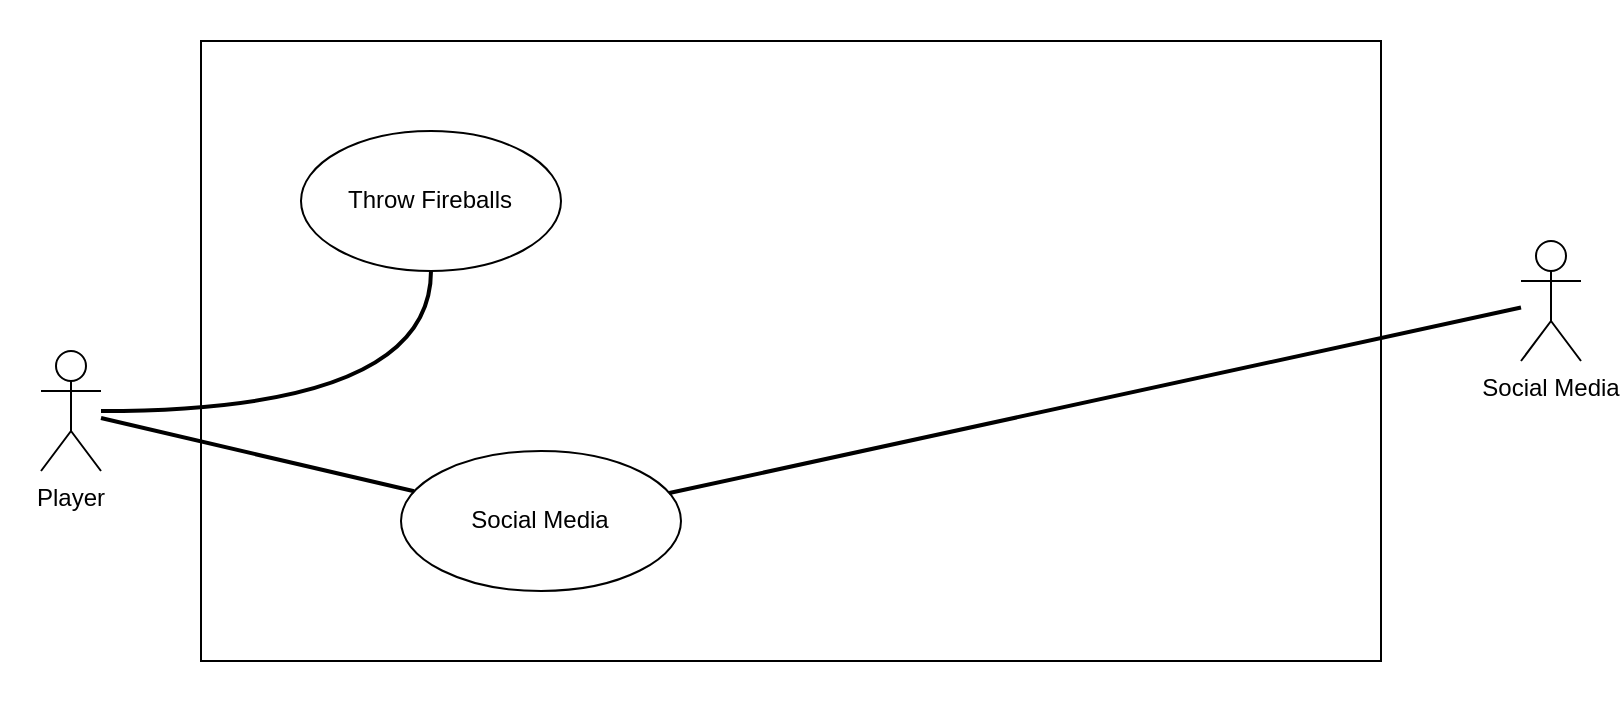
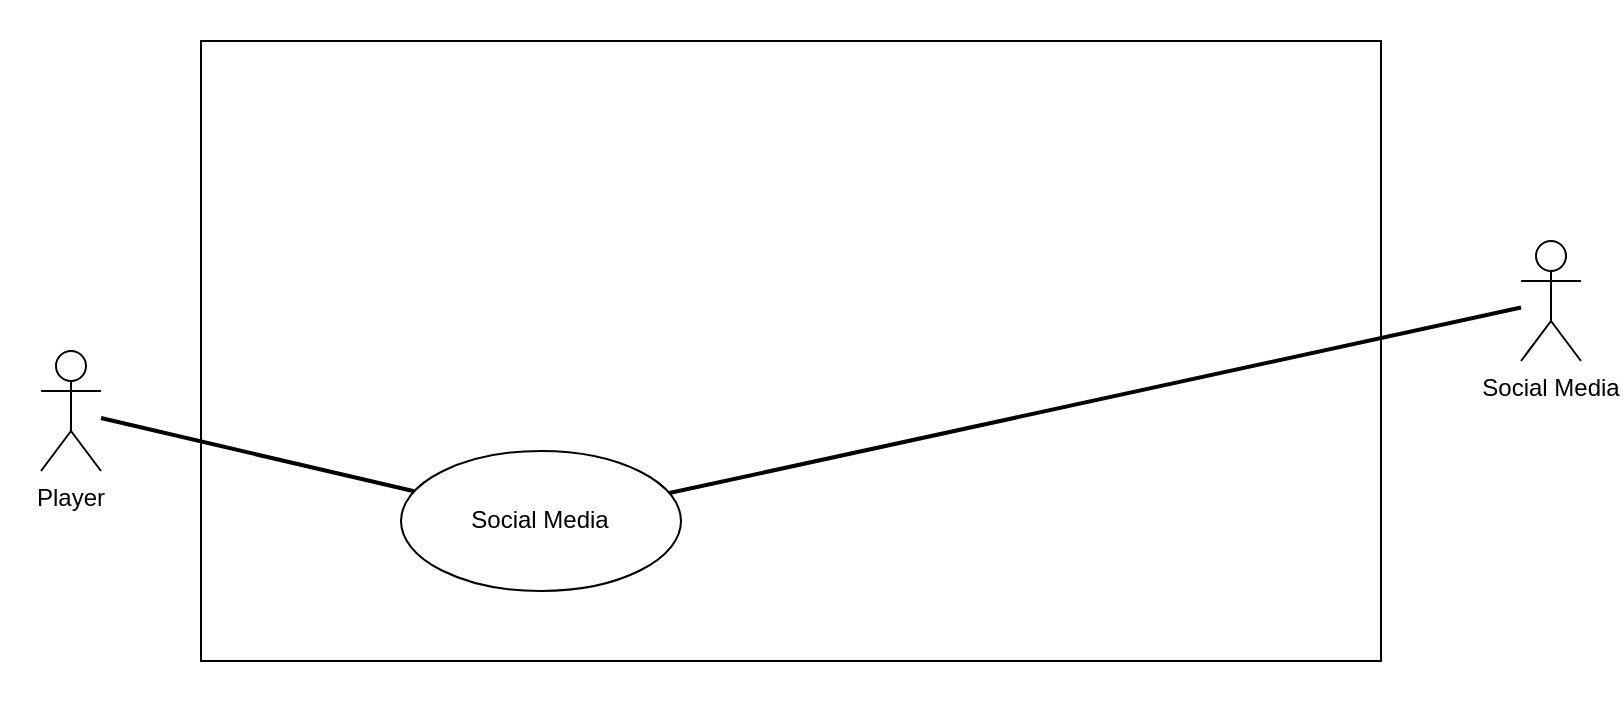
node "Throw Fireballs": removed
edge "Throw Fireballs" -- "Player": removed
